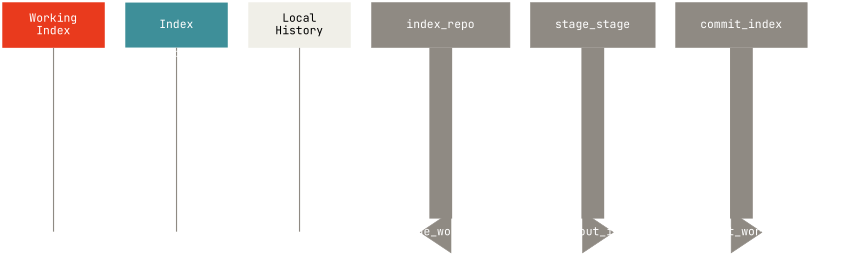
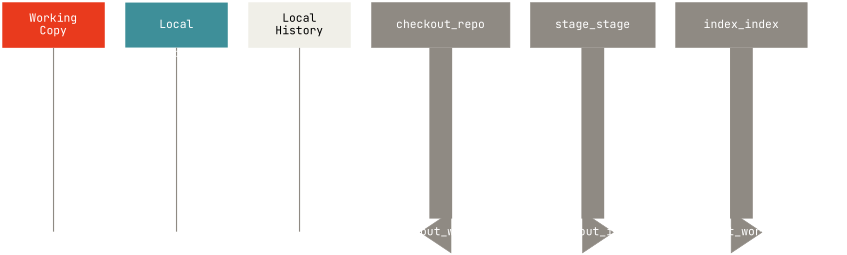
node "Working Index": label "Working Index" -> "Working Copy"
node "Index": label "Index" -> "Local"
node "index_repo": label "index_repo" -> "checkout_repo"
node "commit_index": label "commit_index" -> "index_index"
node "stage_working": label "stage_working" -> "checkout_working"
